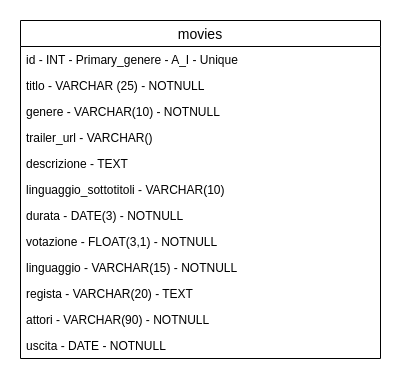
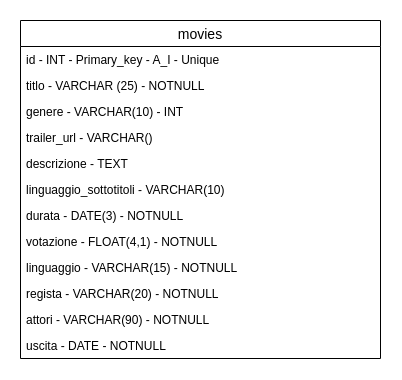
node "id - INT - Primary_genere - A_I - Unique": label "id - INT - Primary_genere - A_I - Unique" -> "id - INT - Primary_key - A_I - Unique"
node "genere - VARCHAR(10) - NOTNULL": label "genere - VARCHAR(10) - NOTNULL" -> "genere - VARCHAR(10) - INT"
node "votazione - FLOAT(3,1) - NOTNULL": label "votazione - FLOAT(3,1) - NOTNULL" -> "votazione - FLOAT(4,1) - NOTNULL"
node "regista - VARCHAR(20) - TEXT": label "regista - VARCHAR(20) - TEXT" -> "regista - VARCHAR(20) - NOTNULL"
